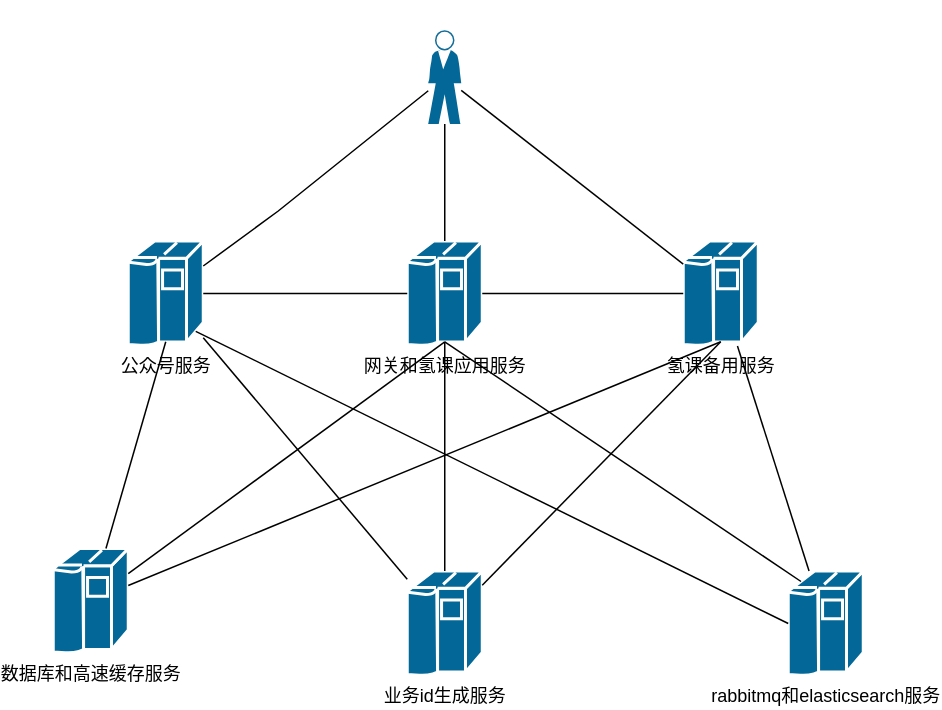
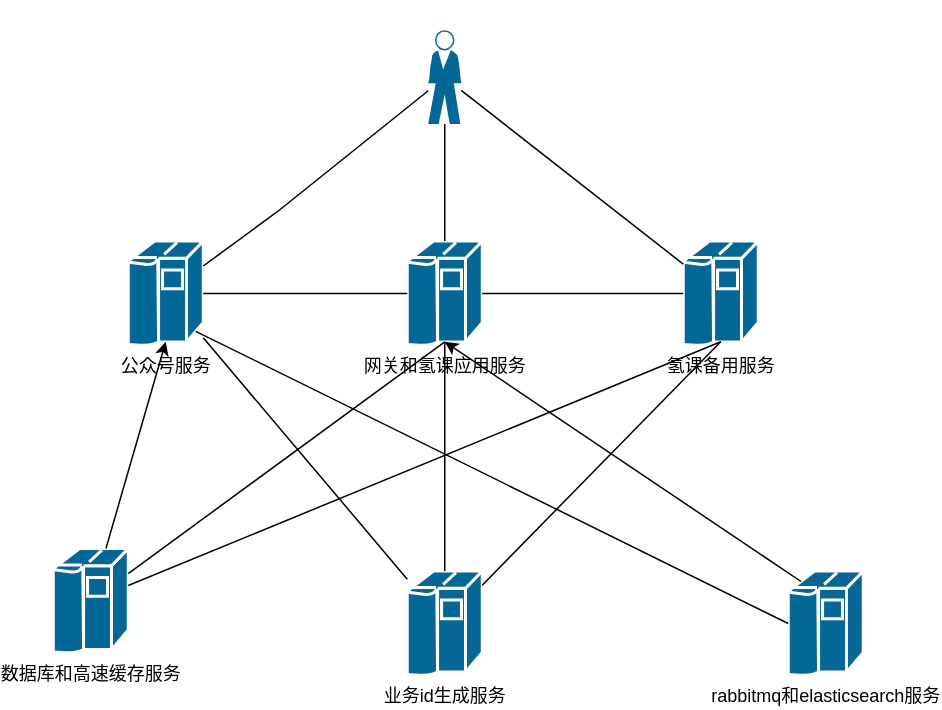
edge "网关和氢课应用服务" -- "rabbitmq和elasticsearch服务": arrowhead none -> classic
edge "公众号服务" -- "数据库和高速缓存服务": arrowhead none -> classic
edge "氢课备用服务" -- "rabbitmq和elasticsearch服务": removed
